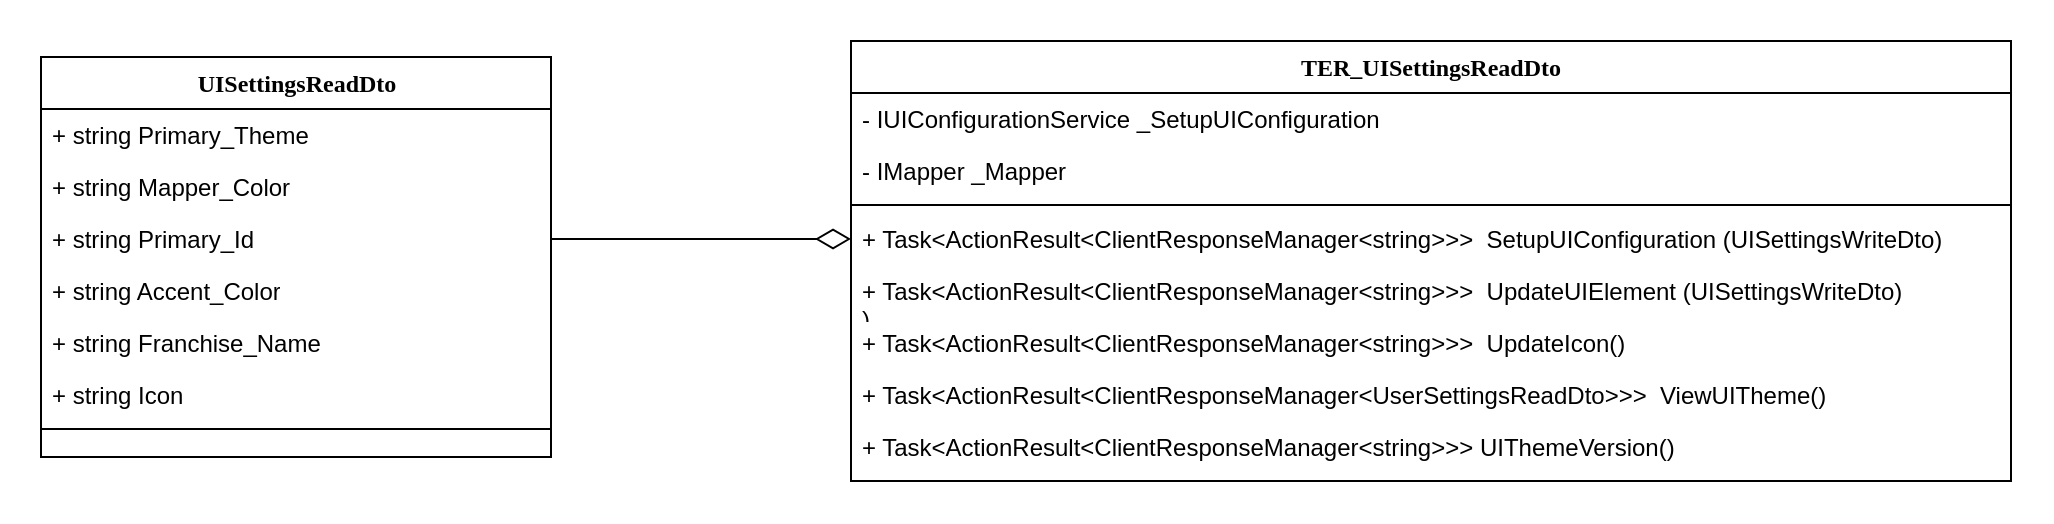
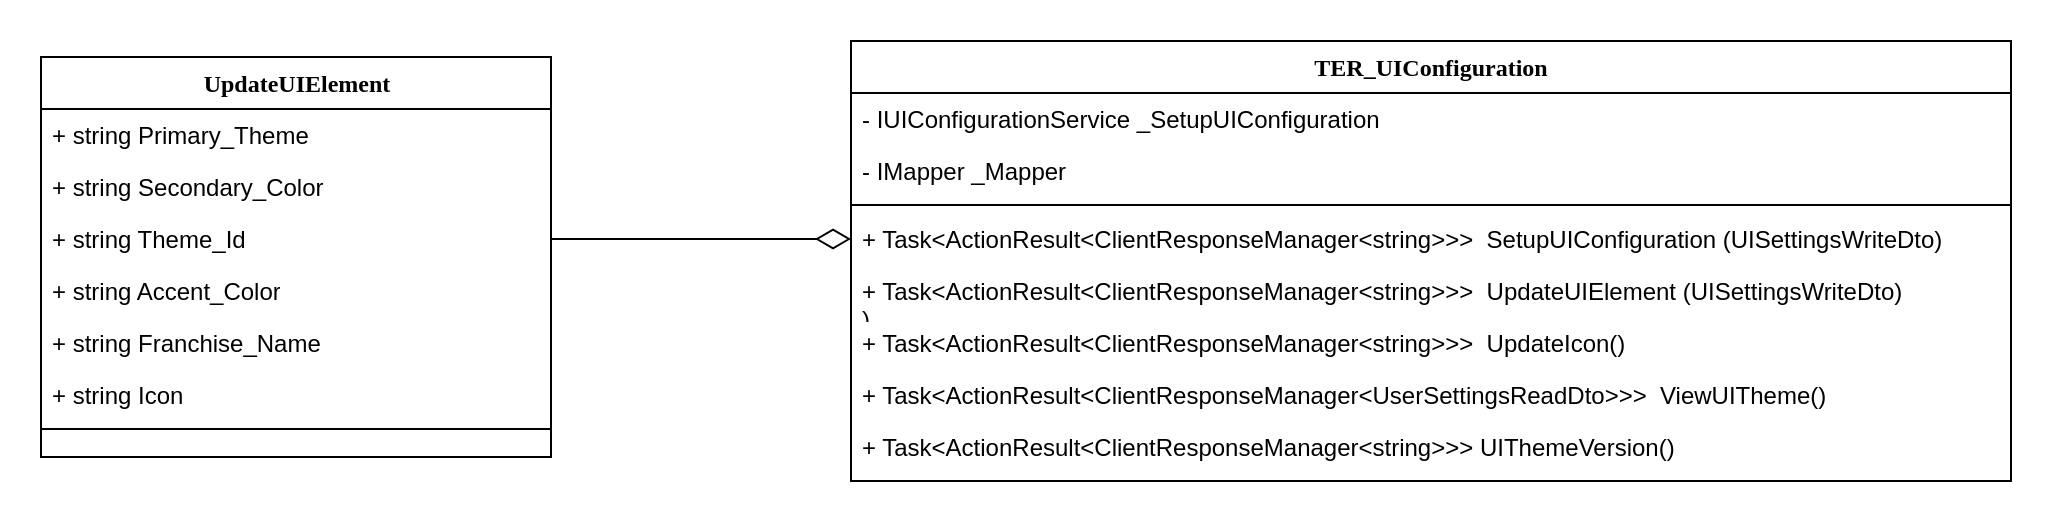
node "TER_UISettingsReadDto": label "TER_UISettingsReadDto" -> "TER_UIConfiguration"
node "UISettingsReadDto": label "UISettingsReadDto" -> "UpdateUIElement"
node "+ string Mapper_Color": label "+ string Mapper_Color" -> "+ string Secondary_Color"
node "+ string Primary_Id": label "+ string Primary_Id" -> "+ string Theme_Id"
